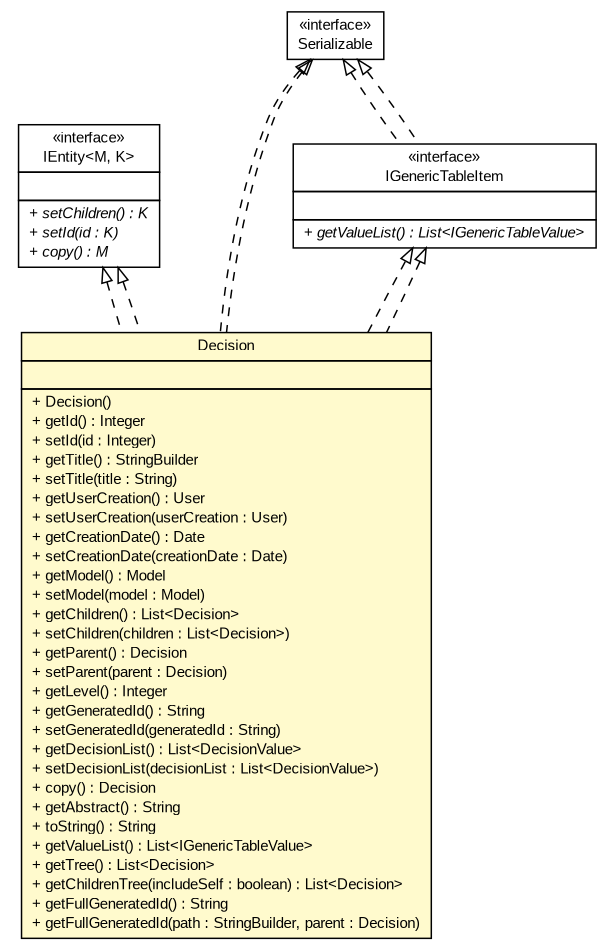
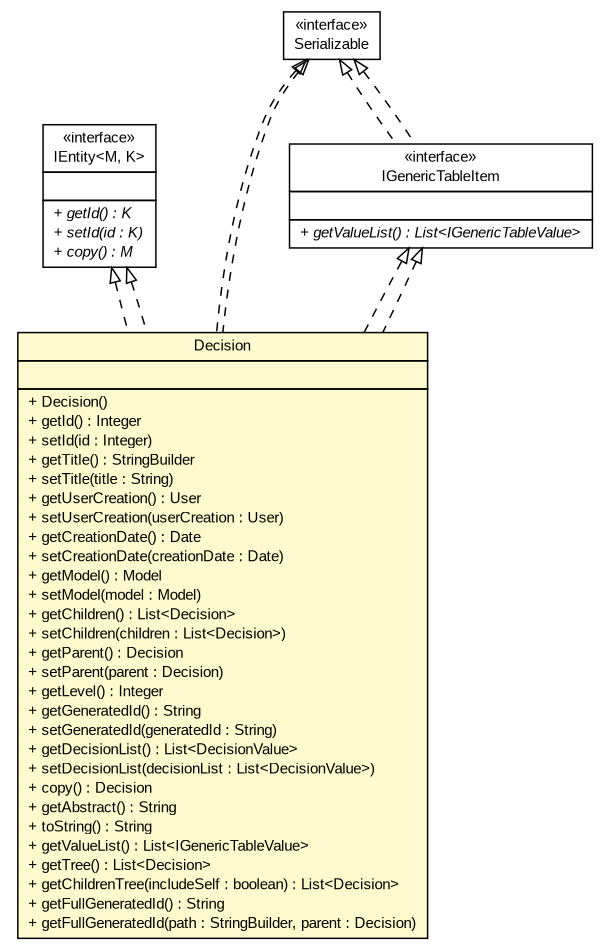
node "IEntity<M, K>": text "+ setChildren() : K" -> "+ getId() : K"
